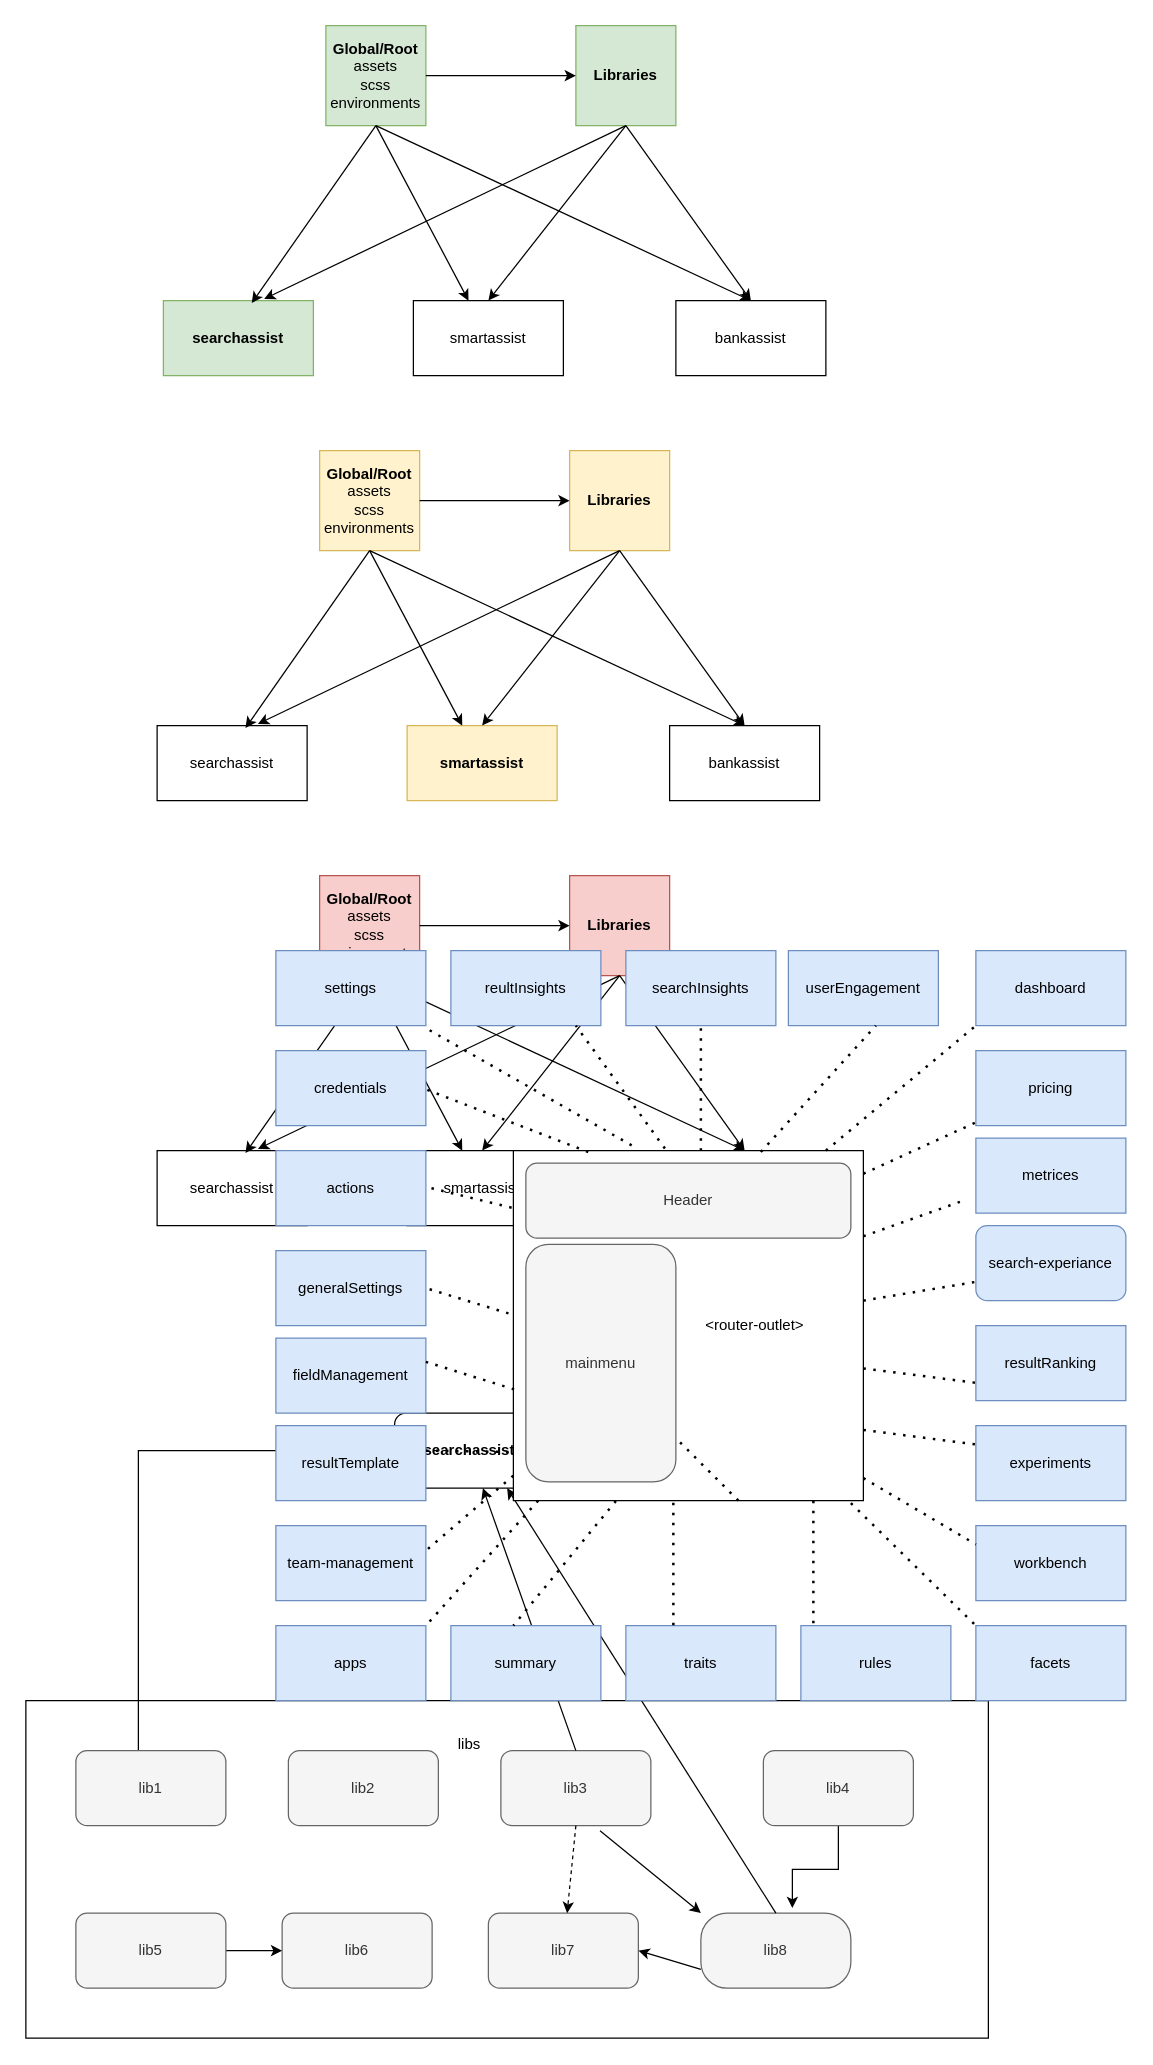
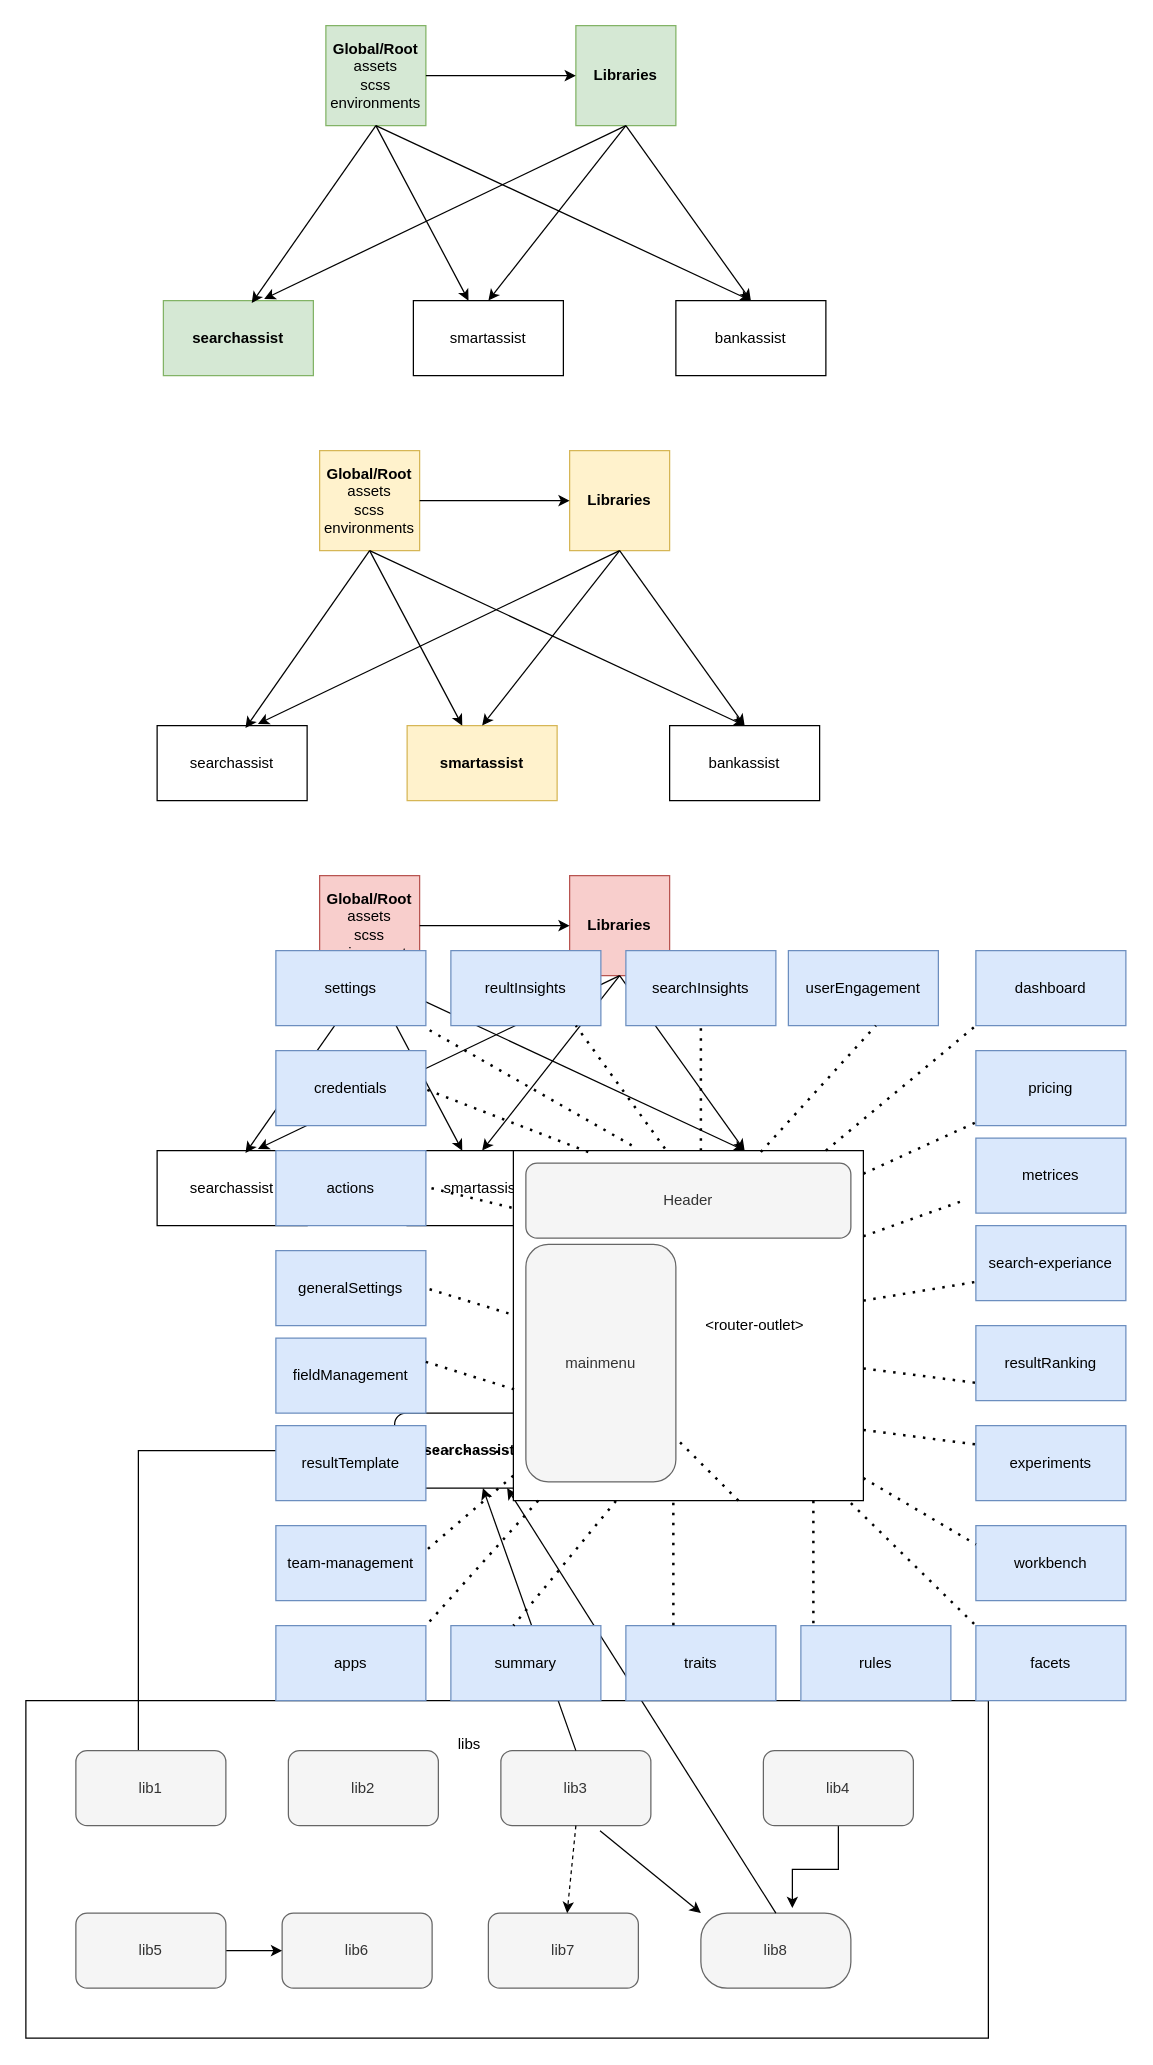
node "search-experiance": shape rounded rectangle -> rectangle
edge "lib8" -> "lib7": removed
